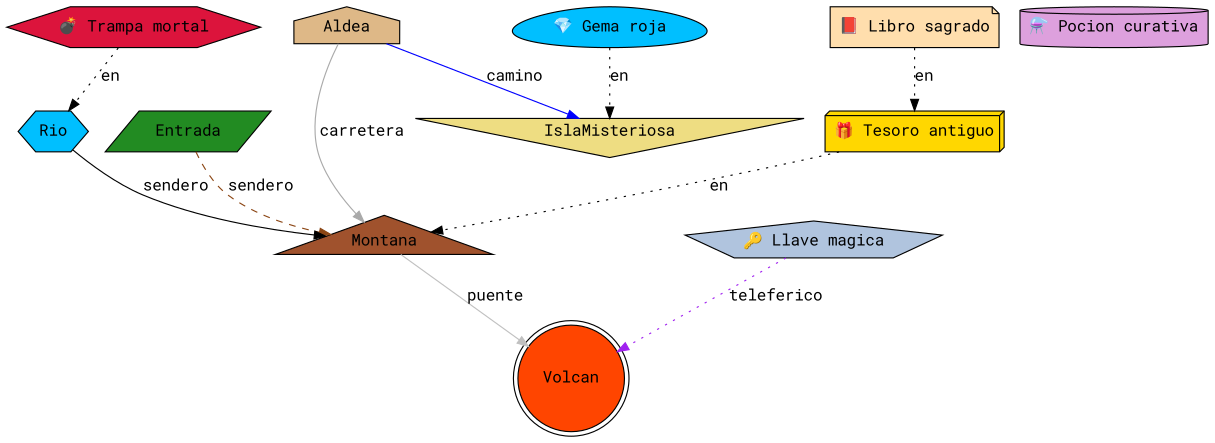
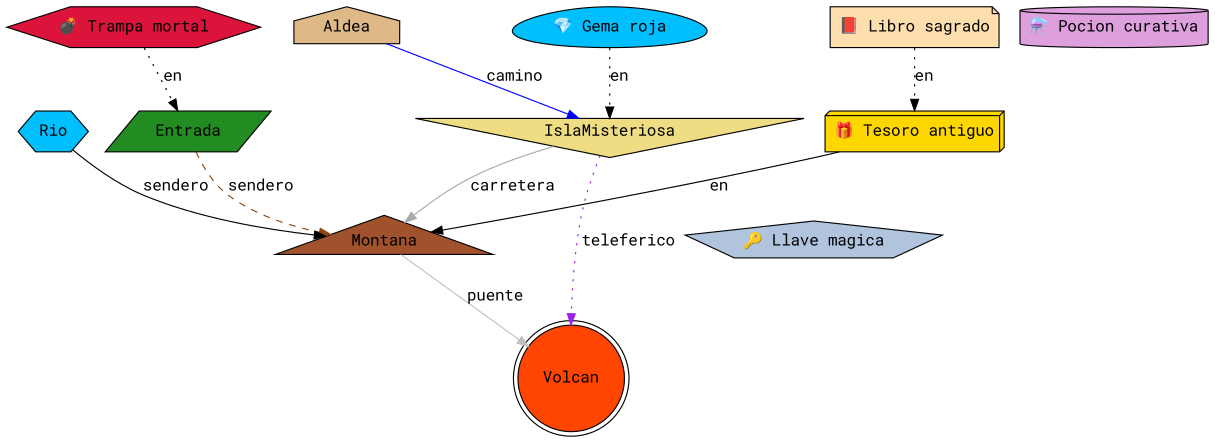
edge "💣 Trampa mortal" -> "Rio": now "💣 Trampa mortal" -> "Entrada"
edge "Aldea" -> "Montana": now "IslaMisteriosa" -> "Montana"
edge "🎁 Tesoro antiguo" -> "Montana": style dotted -> solid
edge "🔑 Llave magica" -> "Volcan": now "IslaMisteriosa" -> "Volcan"
